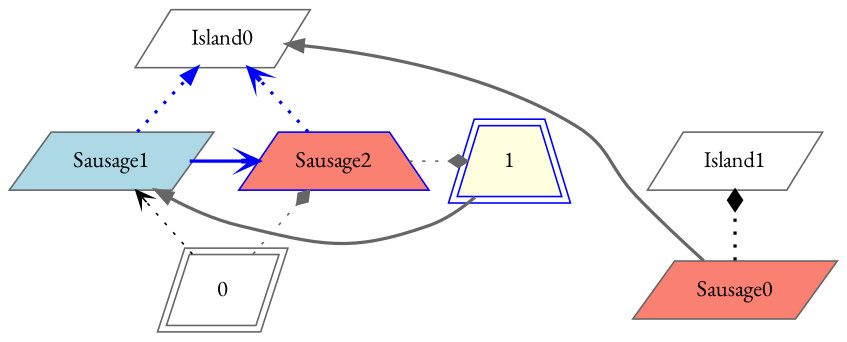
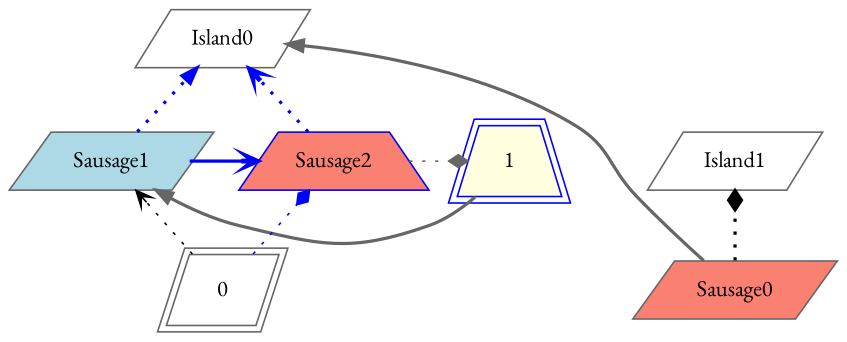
edge "0" -> "Sausage2": color gray40 -> blue
